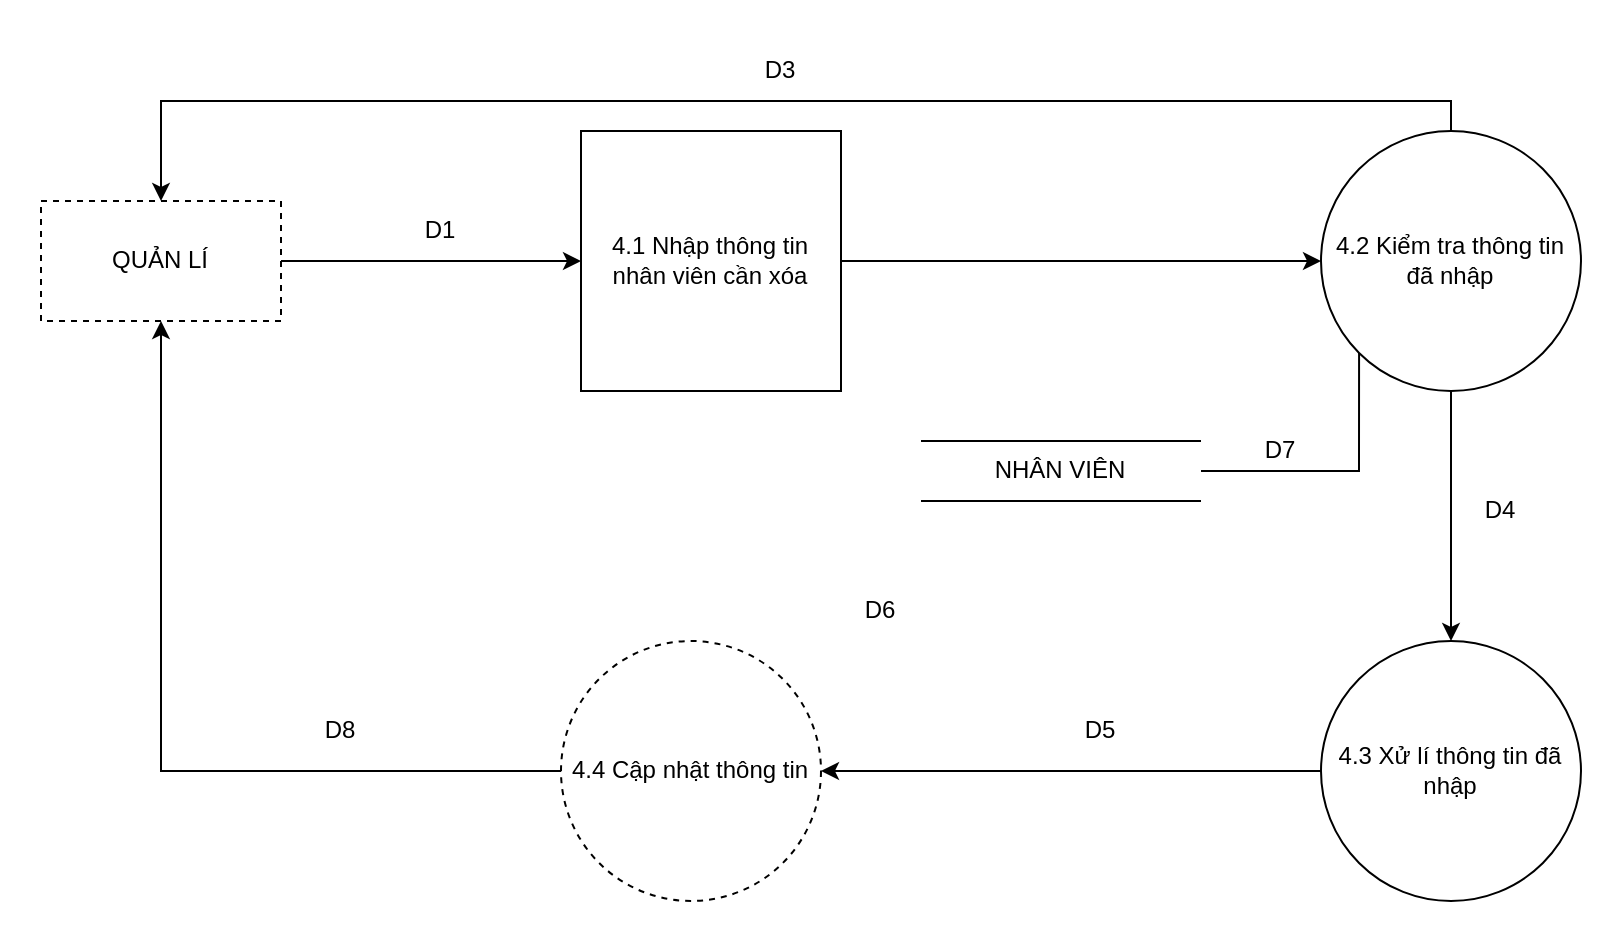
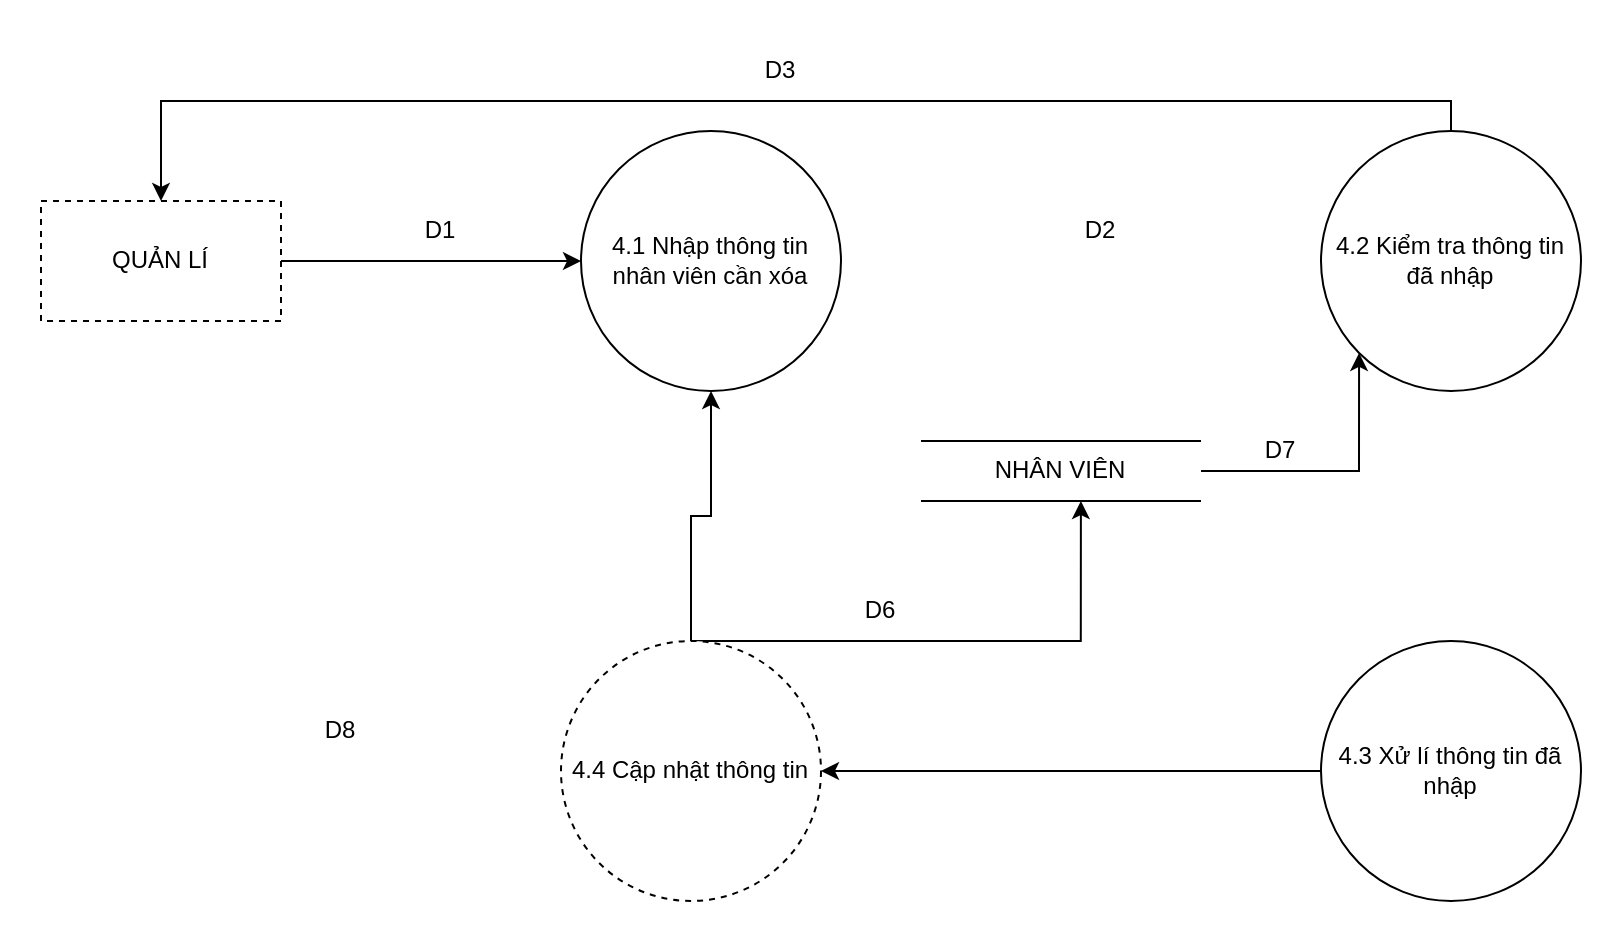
node "D2": added
node "4.1 Nhập thông tin nhân viên cần xóa": shape rectangle -> ellipse
edge "4.1 Nhập thông tin nhân viên cần xóa" -> "4.2 Kiểm tra thông tin đã nhập": removed
edge "4.2 Kiểm tra thông tin đã nhập" -- "NHÂN VIÊN": arrowhead none -> classic
edge "4.2 Kiểm tra thông tin đã nhập" -> "4.3 Xử lí thông tin đã nhập": removed
node "D4": removed
edge "4.4 Cập nhật thông tin" -> "NHÂN VIÊN": added
node "D5": removed
edge "4.4 Cập nhật thông tin" -> "QUẢN LÍ": now "4.4 Cập nhật thông tin" -> "4.1 Nhập thông tin nhân viên cần xóa"
